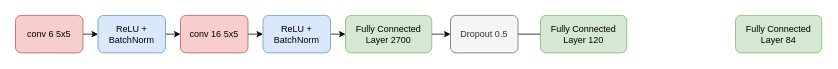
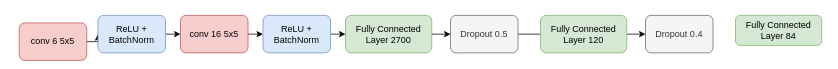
node "conv 6 5x5": moved (49, 34) -> (53, 42)
edge "Fully Connected Layer 120" -> "Dropout 0.4": added
node "Dropout 0.4": added
node "Fully Connected Layer 84": size 86x38 -> 86x30
